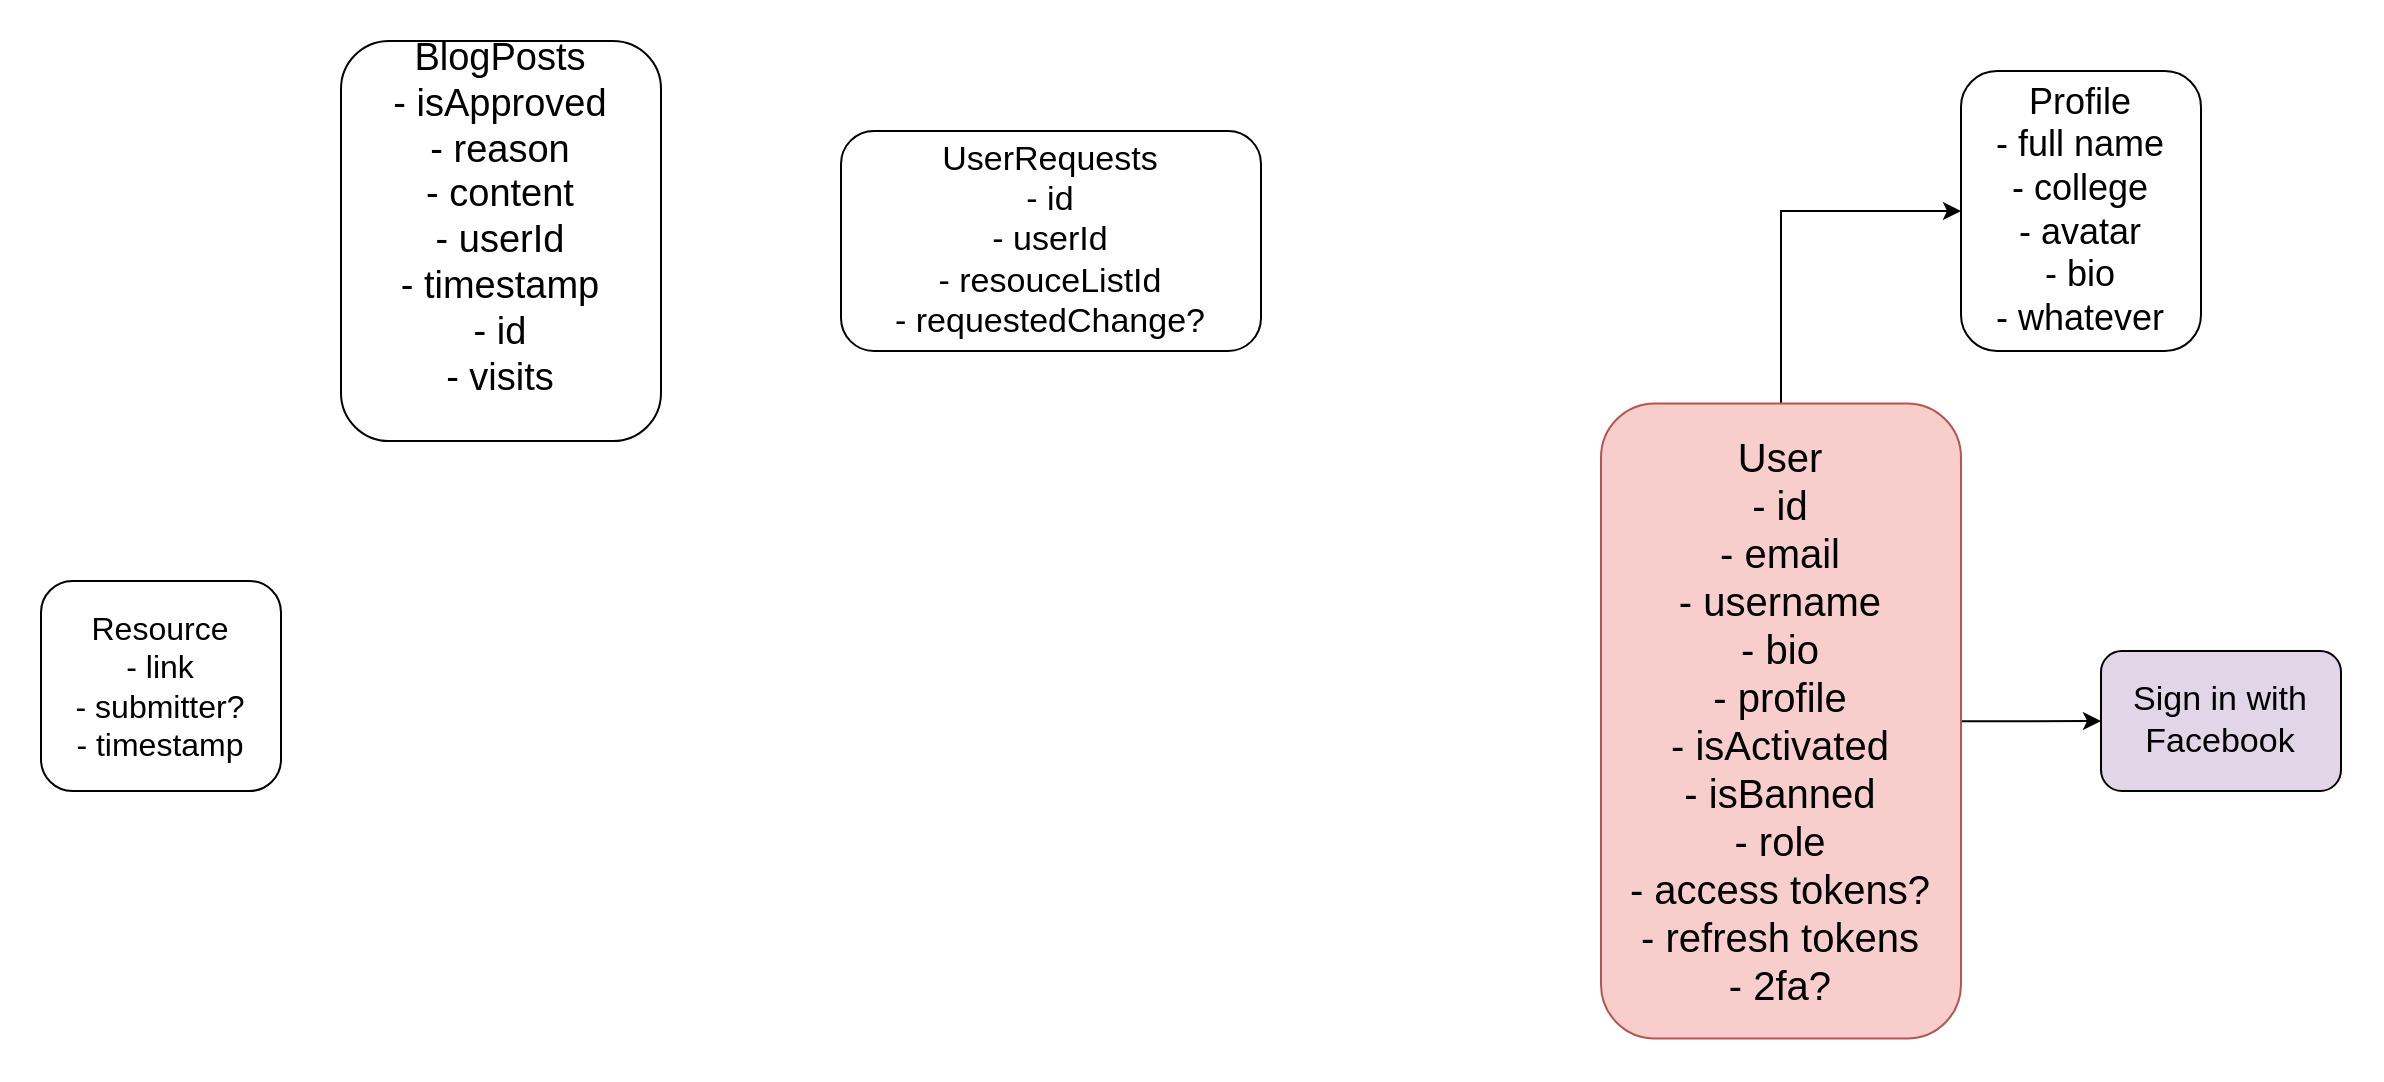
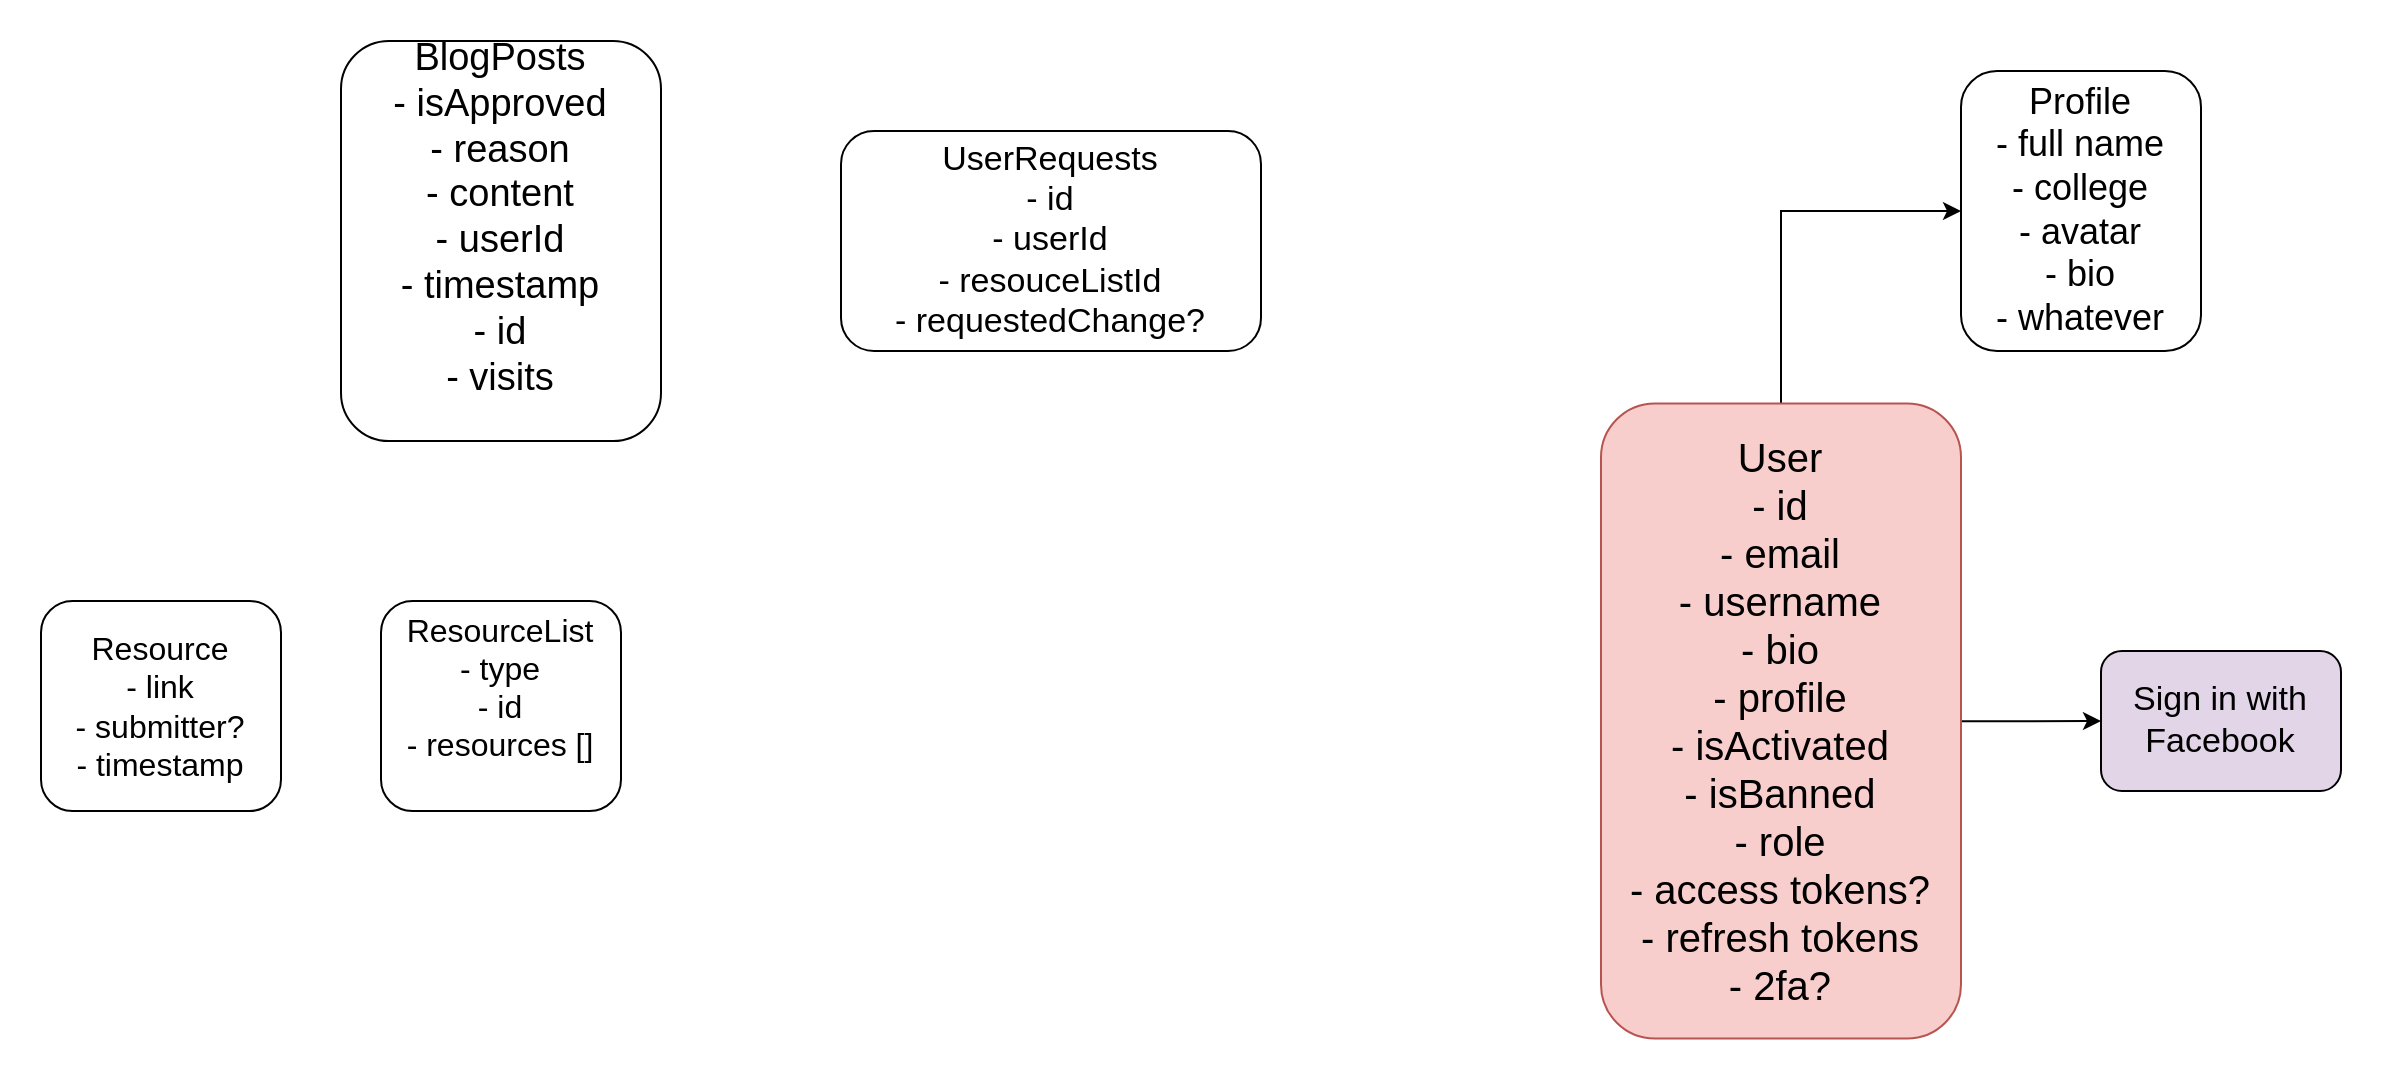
node "Resource - link - submitter? - timestamp": moved (161, 686) -> (161, 706)
node "ResourceList - type - id - resources []": added
